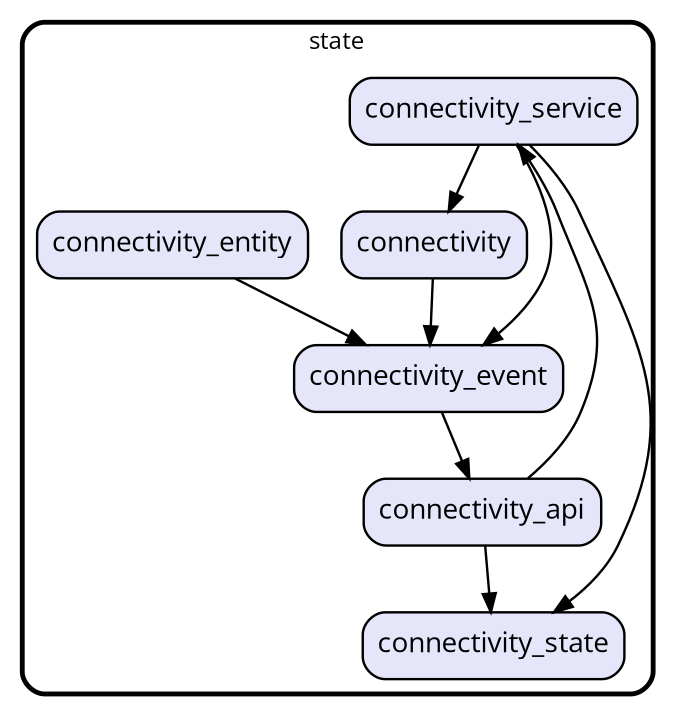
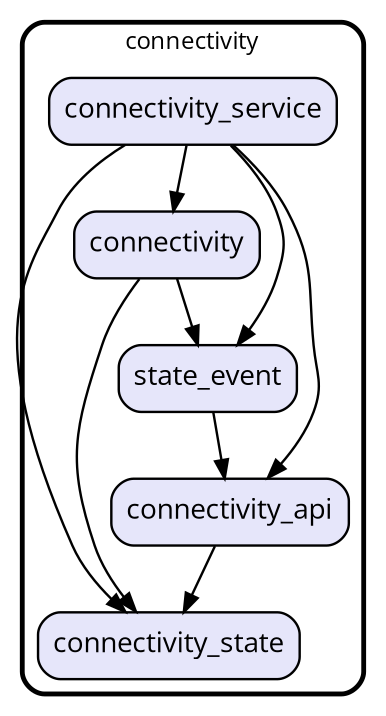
cluster "state": label "state" -> "connectivity"
node "connectivity_entity": removed
edge "connectivity_api" -> "connectivity_service": reversed
node "connectivity_event": label "connectivity_event" -> "state_event"
edge "connectivity" -> "connectivity_state": added
